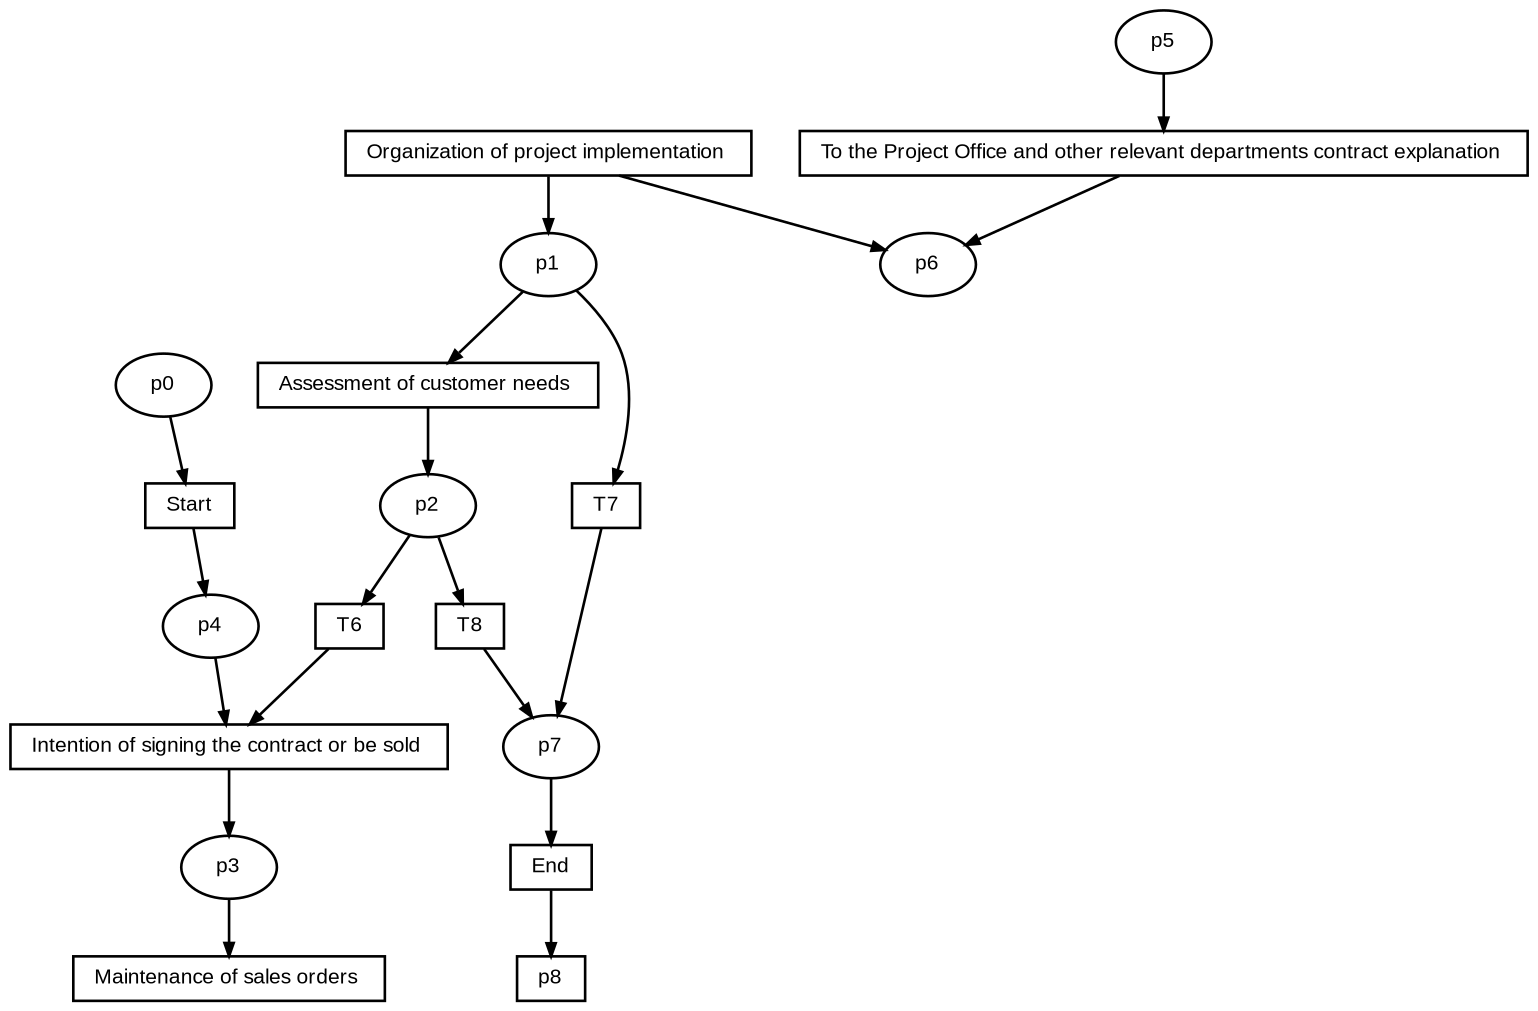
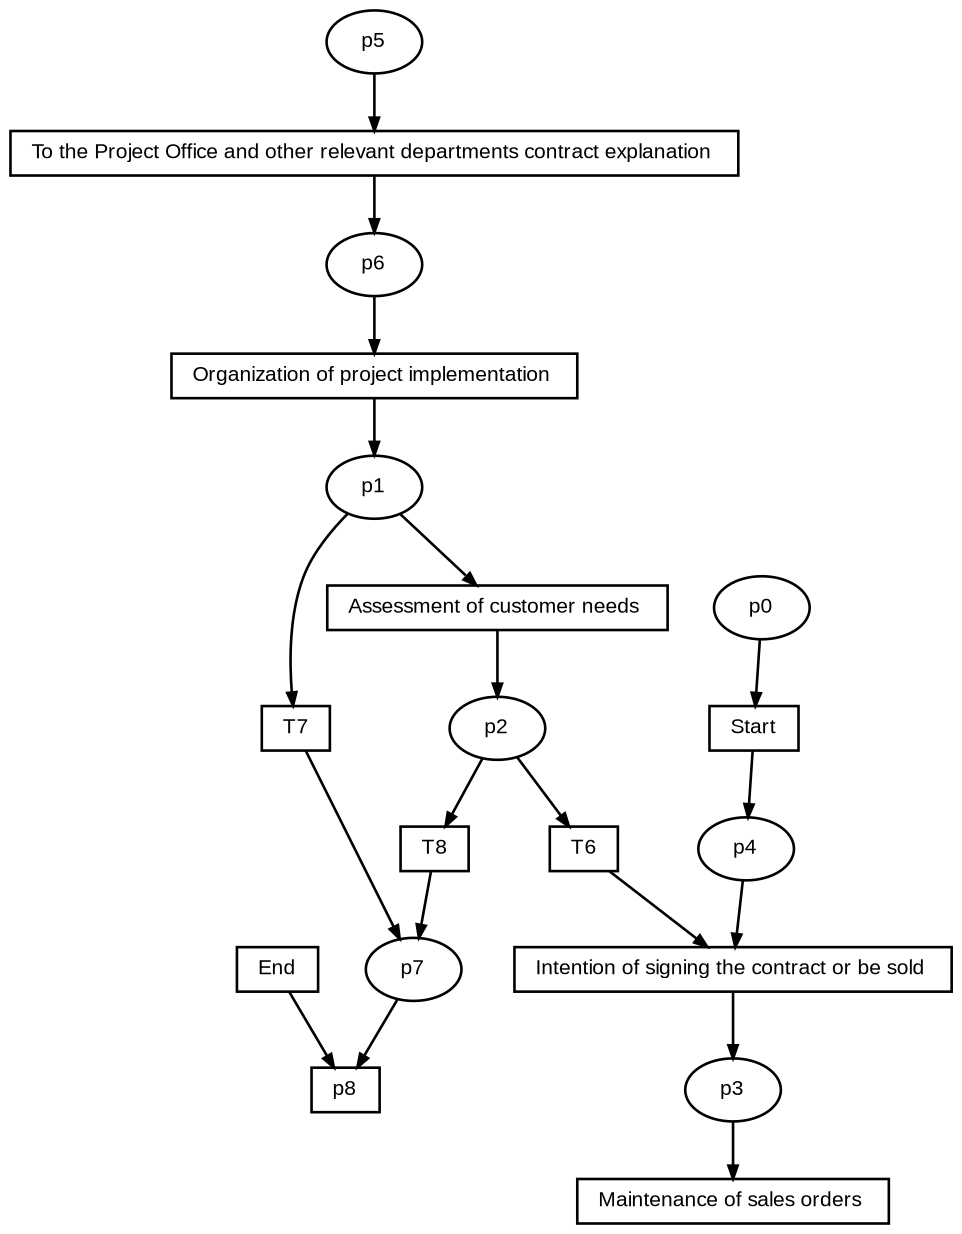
edge "Organization of project implementation" -> "p6": reversed
edge "p7" -> "End": now "p7" -> "p8"
